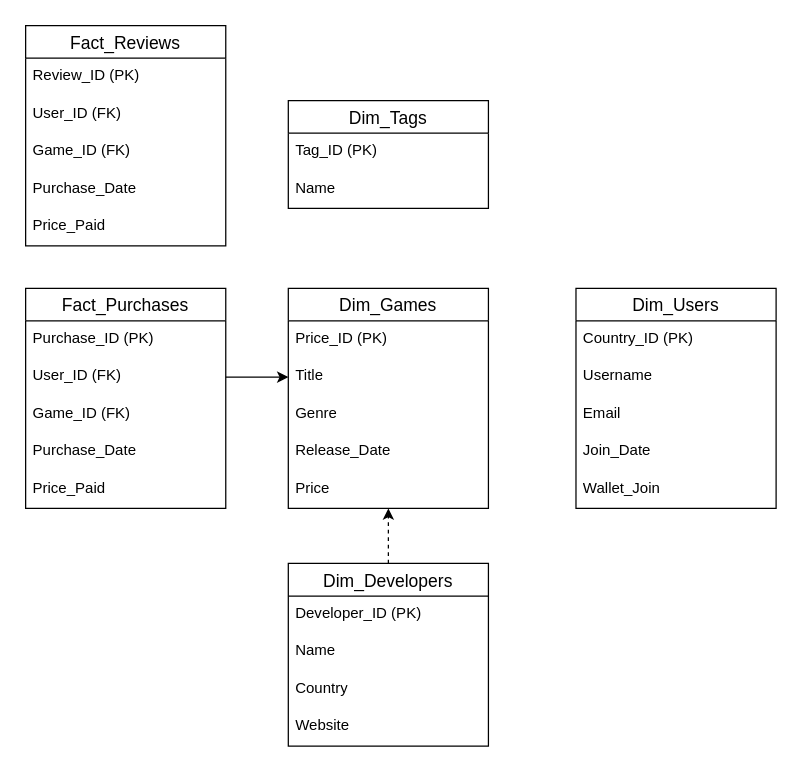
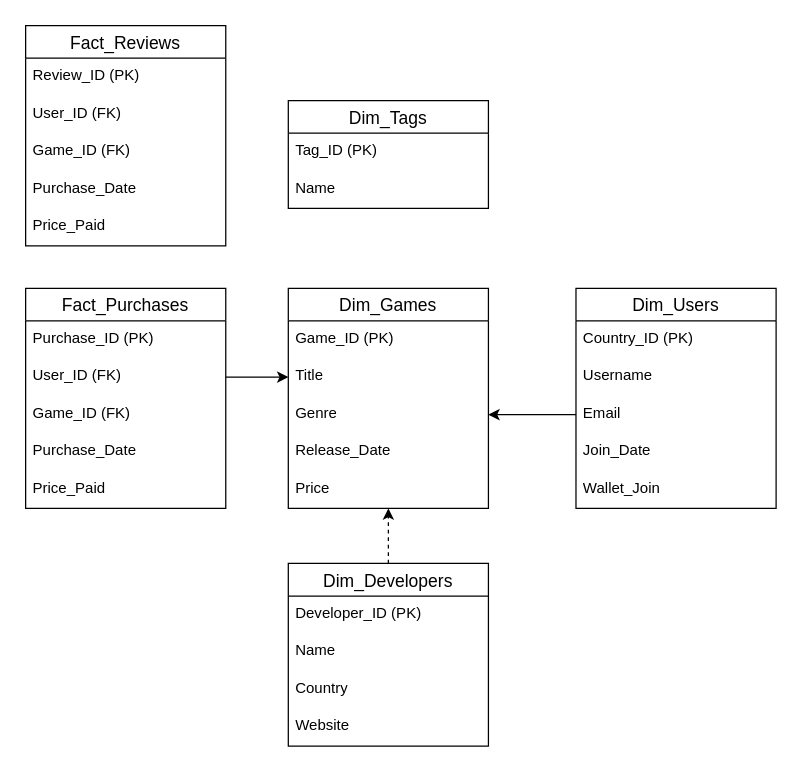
node "Price_ID (PK)": label "Price_ID (PK)" -> "Game_ID (PK)"
edge "Email" -> "Genre": added
